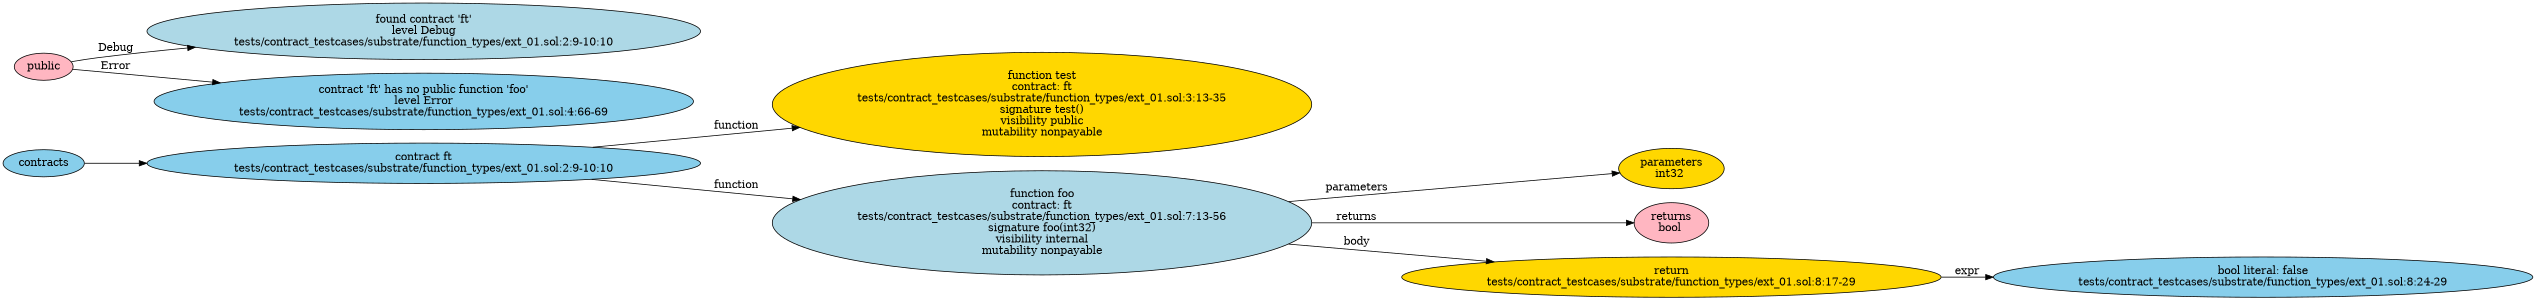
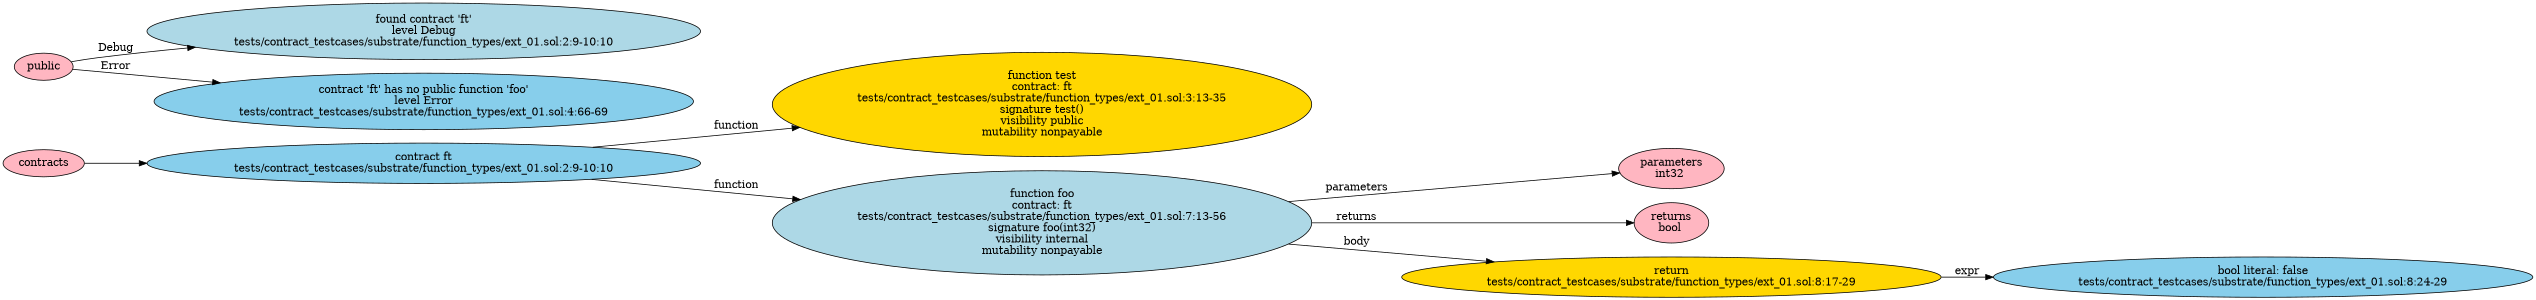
node "contracts": fillcolor skyblue -> lightpink
node "parameters int32": fillcolor gold -> lightpink
